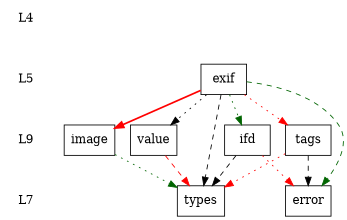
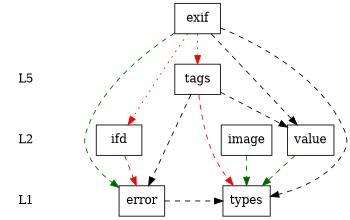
node "L4": removed
edge "exif" -> "ifd": color darkgreen -> red
edge "exif" -> "value": style dotted -> dashed
edge "exif" -> "image": removed
edge "tags" -> "value": added
node "L9": label "L9" -> "L2"
edge "value" -> "types": color red -> darkgreen
edge "ifd" -> "types": now "error" -> "types"
edge "tags" -> "types": style dotted -> dashed
edge "ifd" -> "error": style dotted -> dashed
edge "image" -> "types": style dotted -> dashed
node "L7": label "L7" -> "L1"
